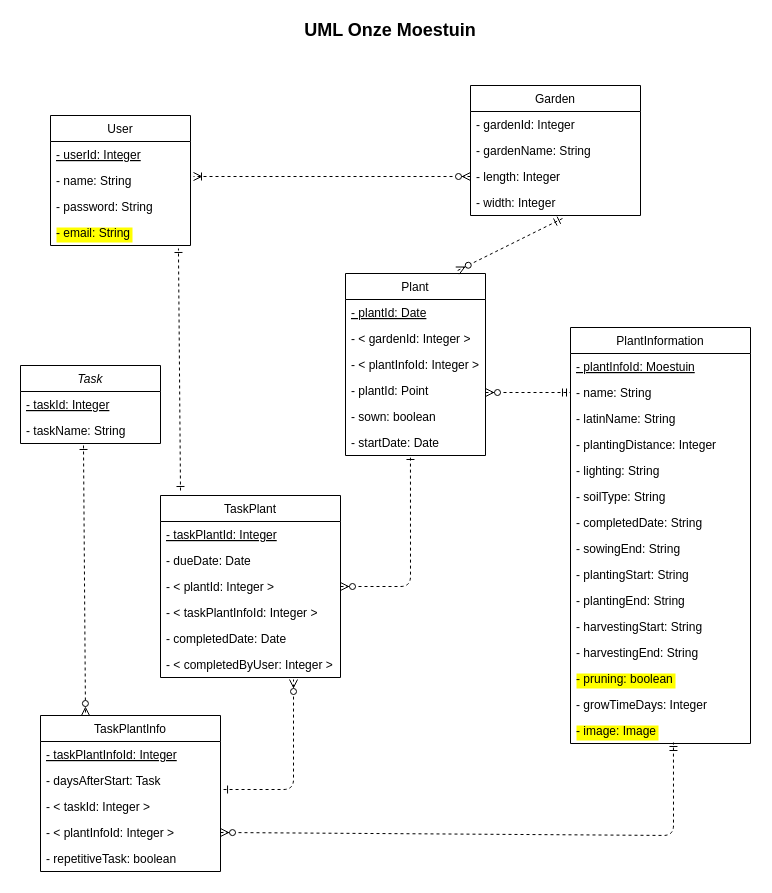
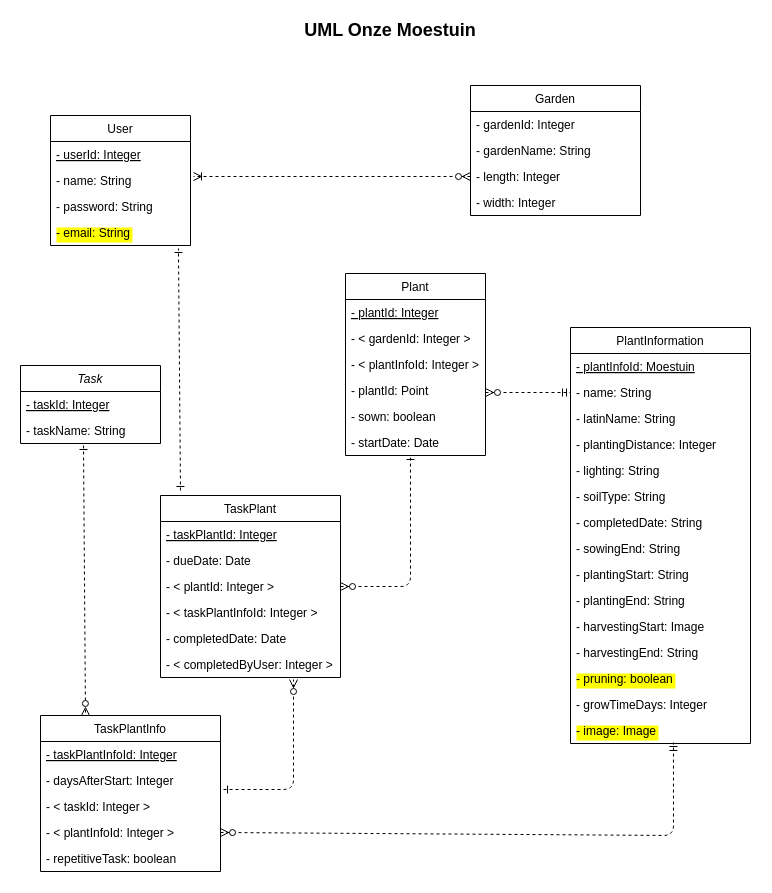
edge "- width: Integer" -- "Plant": removed
node "- plantId: Date": label "- plantId: Date" -> "- plantId: Integer"
node "- harvestingStart: String": label "- harvestingStart: String" -> "- harvestingStart: Image"
node "- daysAfterStart: Task": label "- daysAfterStart: Task" -> "- daysAfterStart: Integer"
